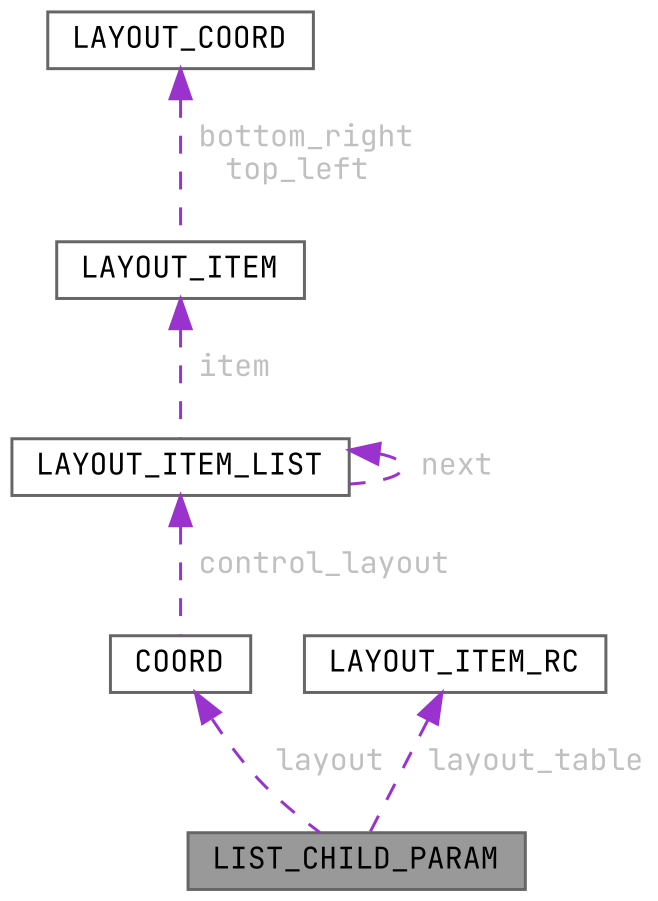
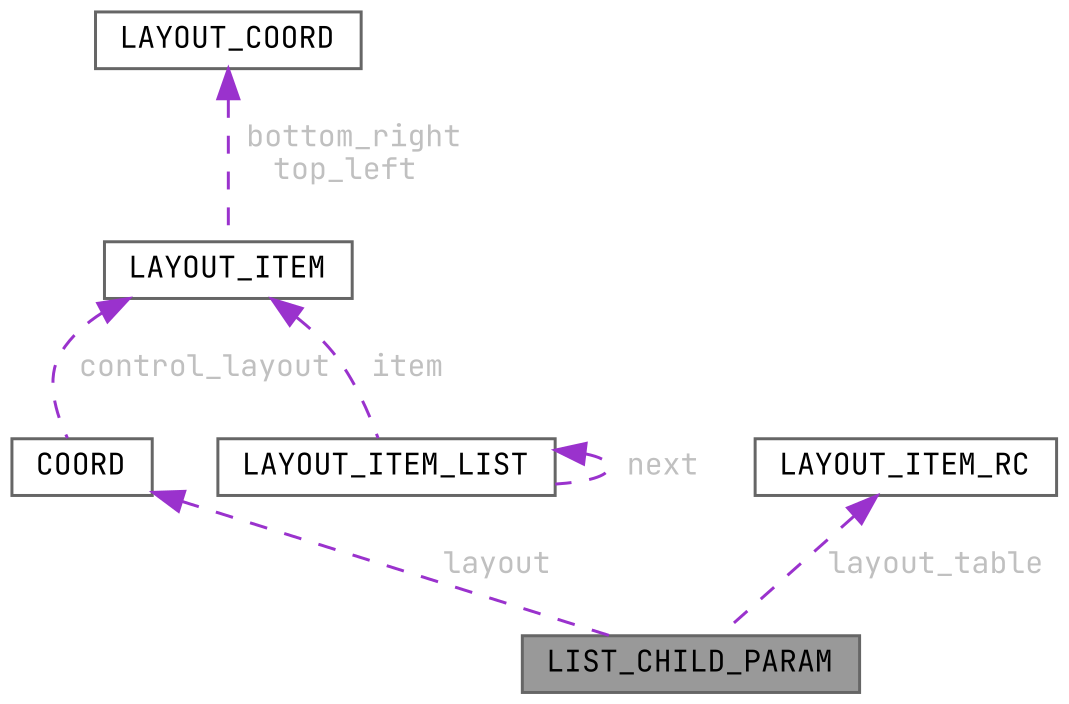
edge "COORD" -> "LAYOUT_ITEM_LIST": now "COORD" -> "LAYOUT_ITEM"
